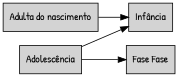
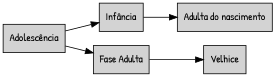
edge "Adulta do nascimento" -> "Infância": reversed
node "Fase Fase": label "Fase Fase" -> "Fase Adulta"
node "Velhice": added
